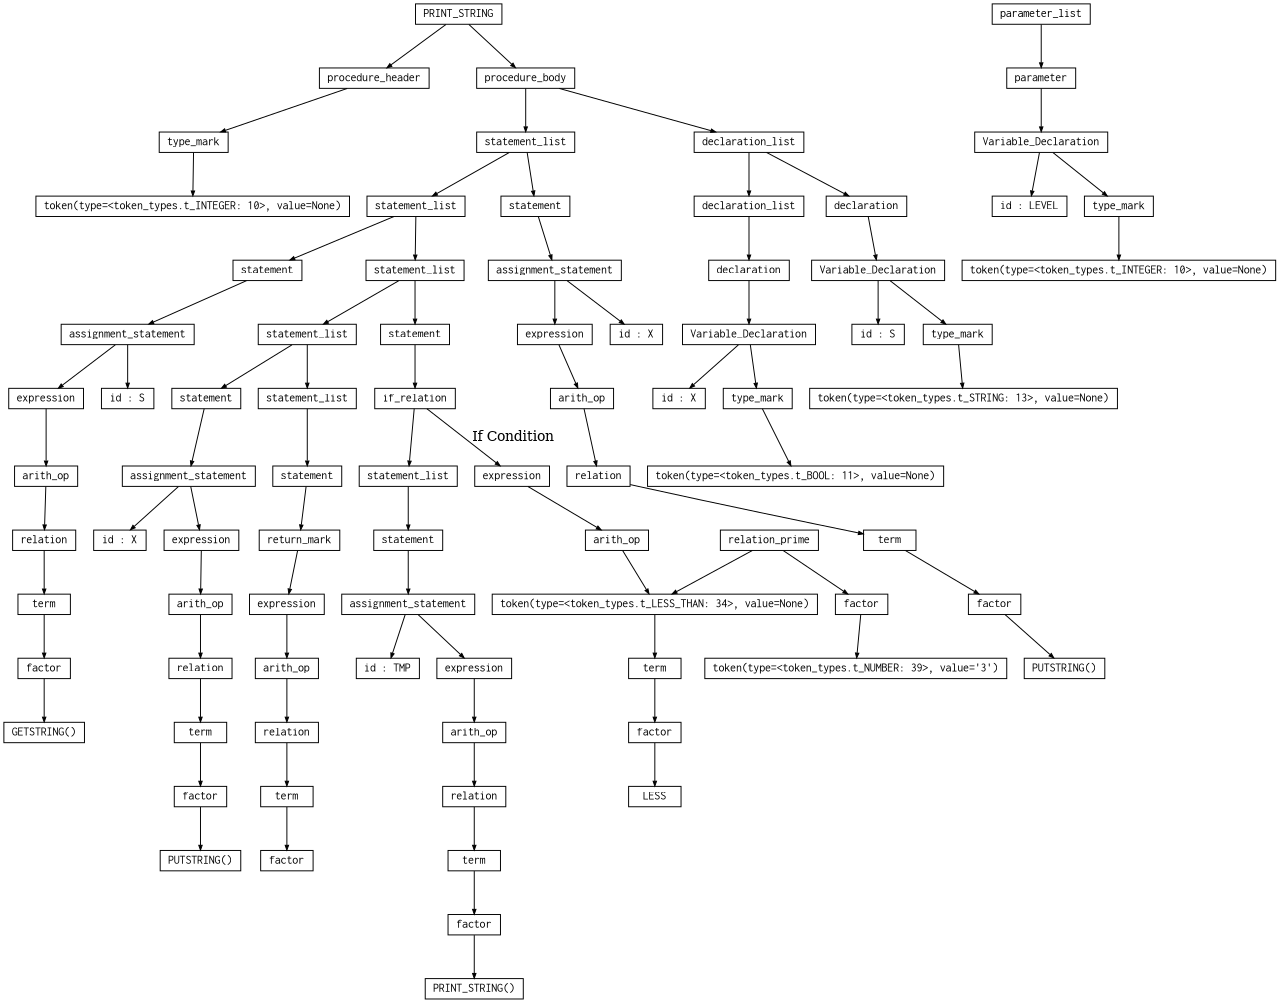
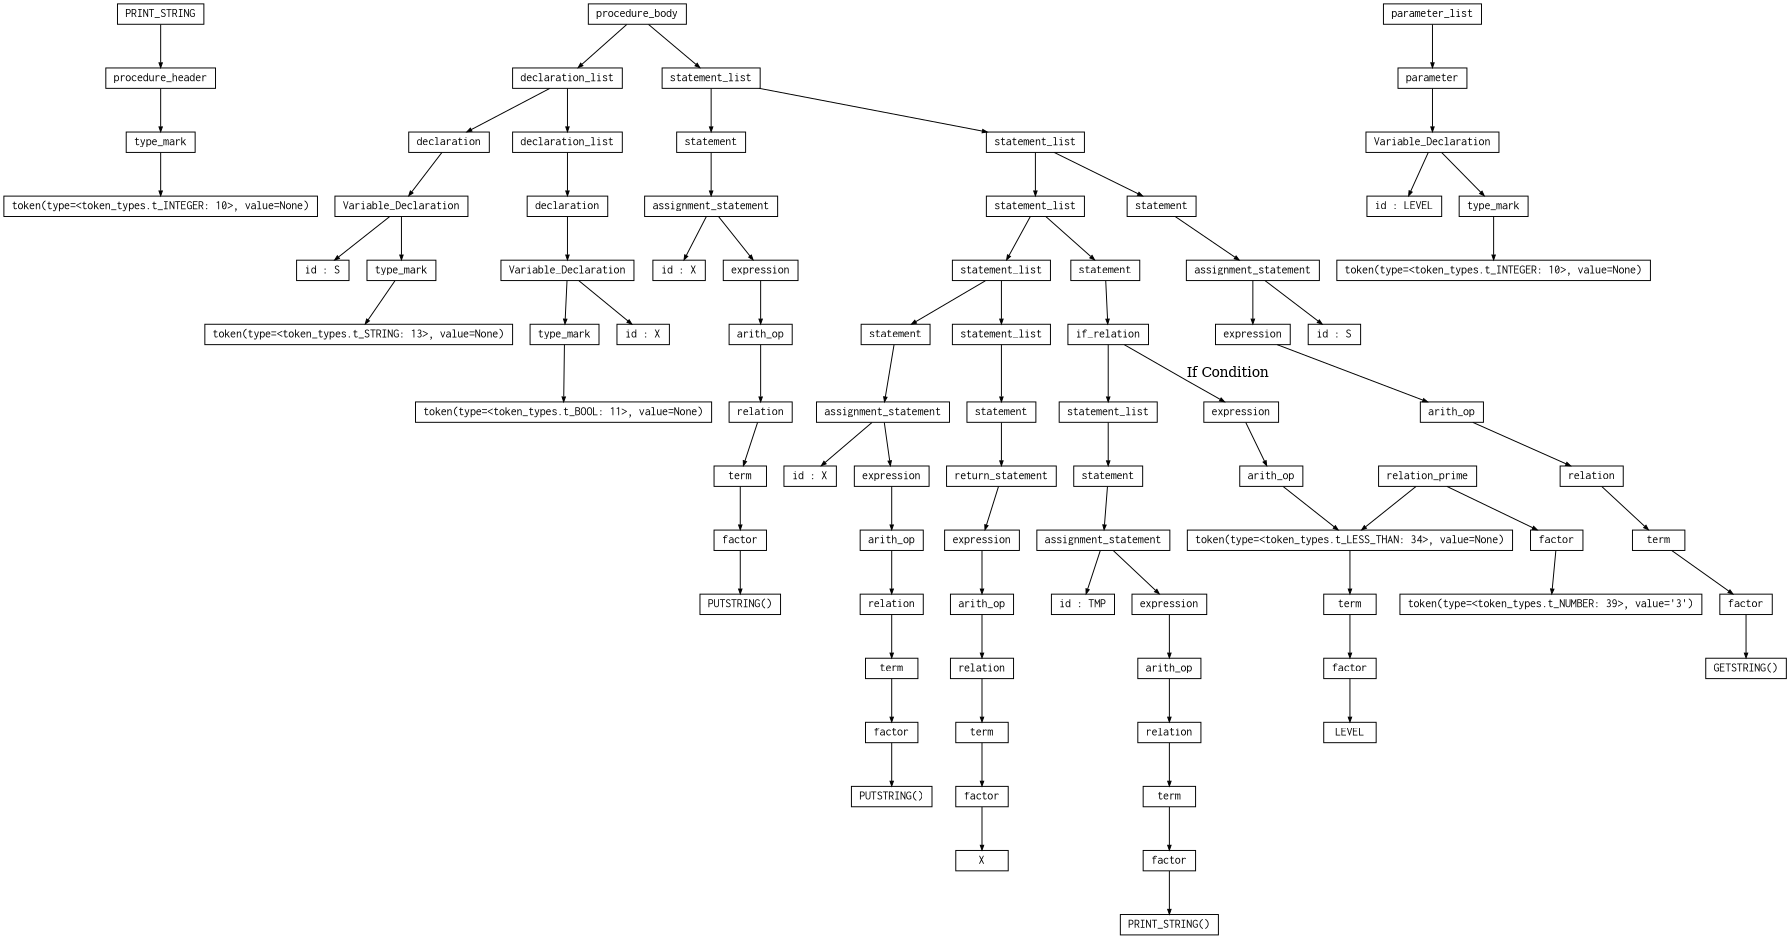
edge "PRINT_STRING" -> "procedure_body": removed
node "return_mark": label "return_mark" -> "return_statement"
node "LESS": label "LESS" -> "LEVEL"
node "X": added
